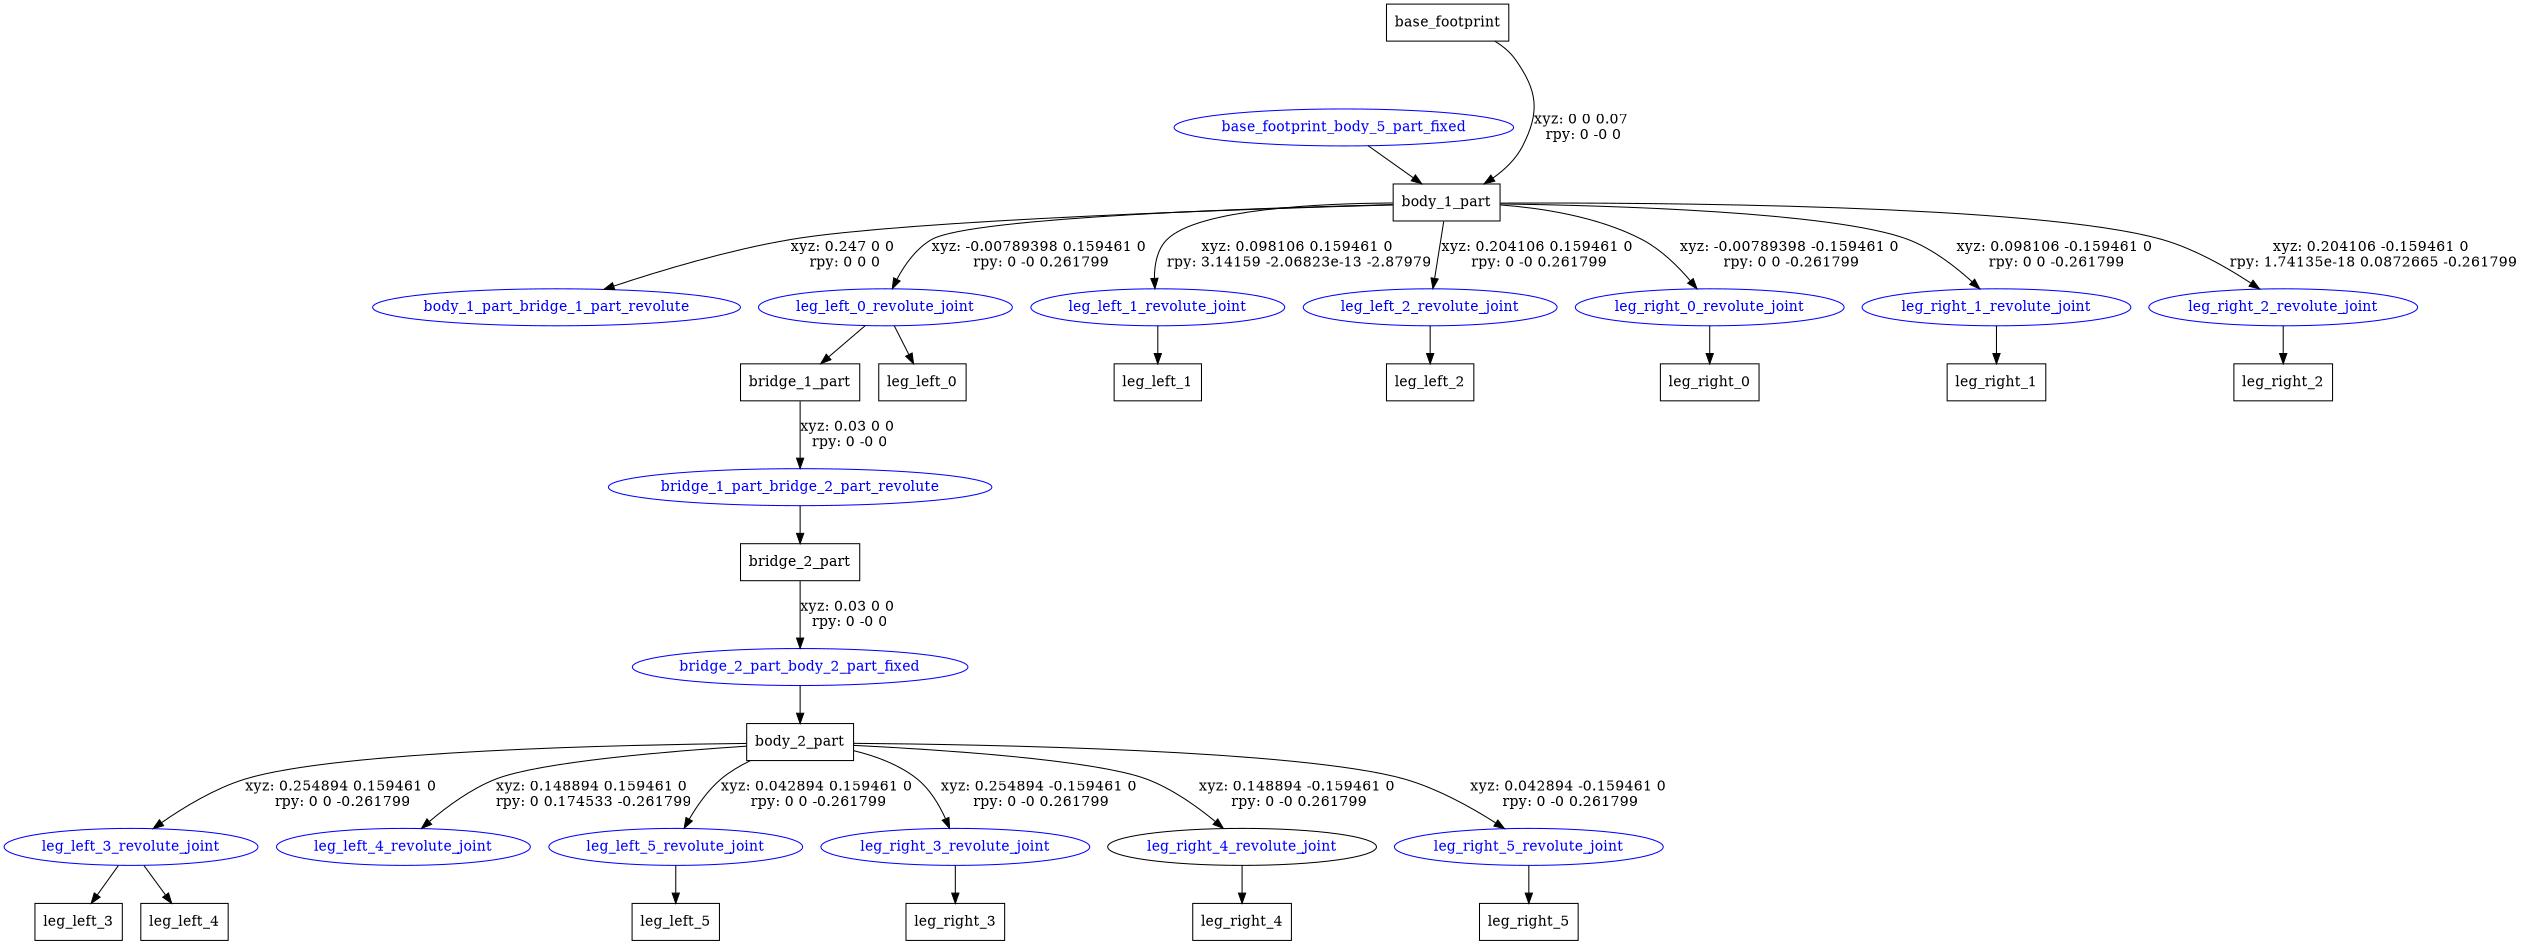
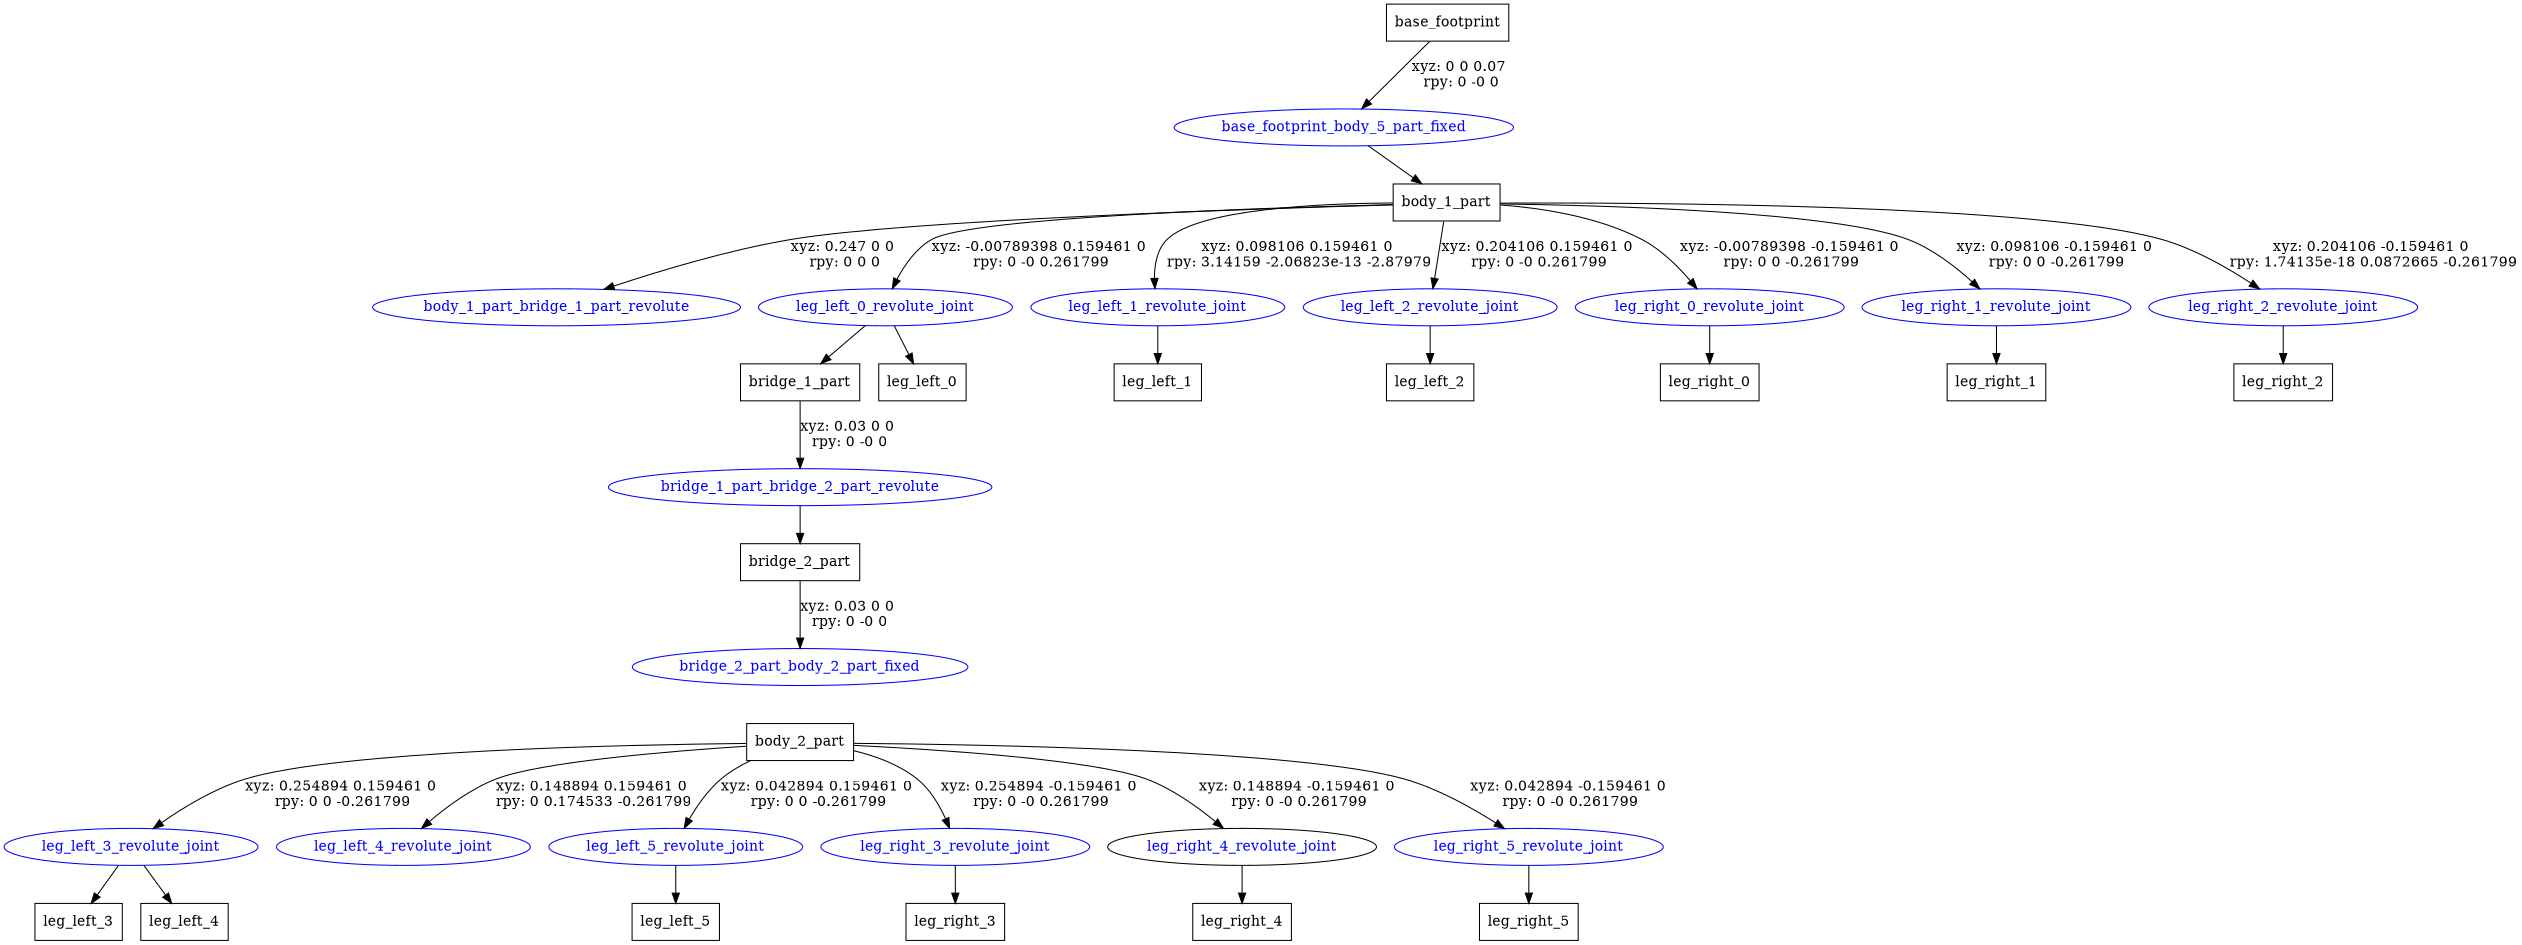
edge "base_footprint" -> "body_1_part": now "base_footprint" -> "base_footprint_body_5_part_fixed"
edge "bridge_2_part_body_2_part_fixed" -> "body_2_part": removed
